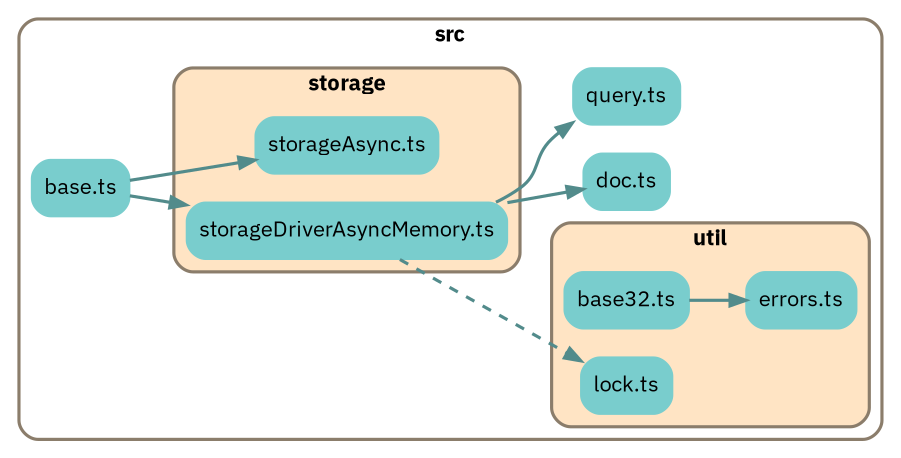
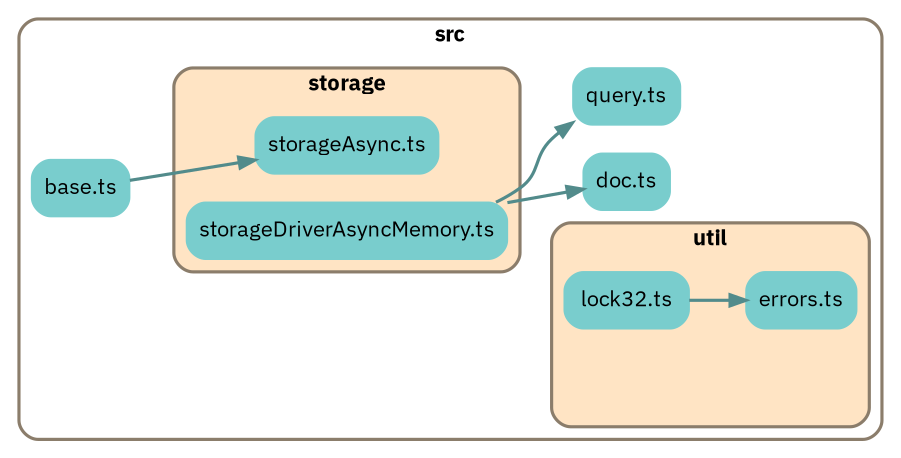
edge "base.ts" -> "storageDriverAsyncMemory.ts": removed
node "base32.ts": label "base32.ts" -> "lock32.ts"
node "lock.ts": removed
